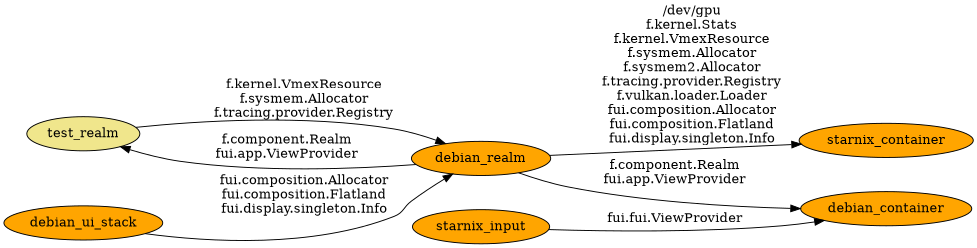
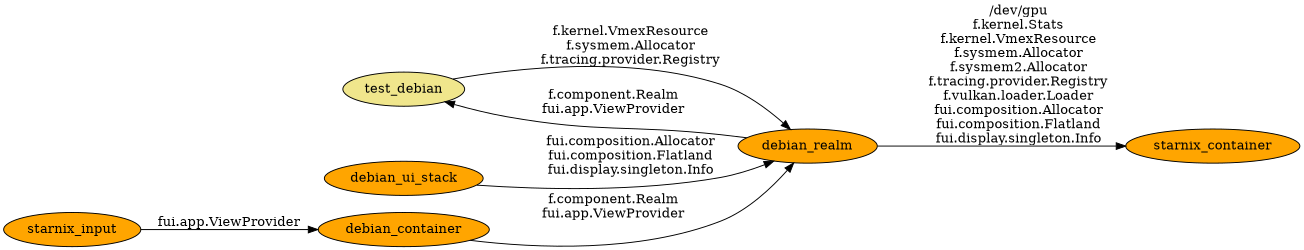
node "test_realm": label "test_realm" -> "test_debian"
edge "debian_realm" -> "debian_container": reversed
edge "starnix_input" -> "debian_container": label "fui.fui.ViewProvider" -> "fui.app.ViewProvider"
